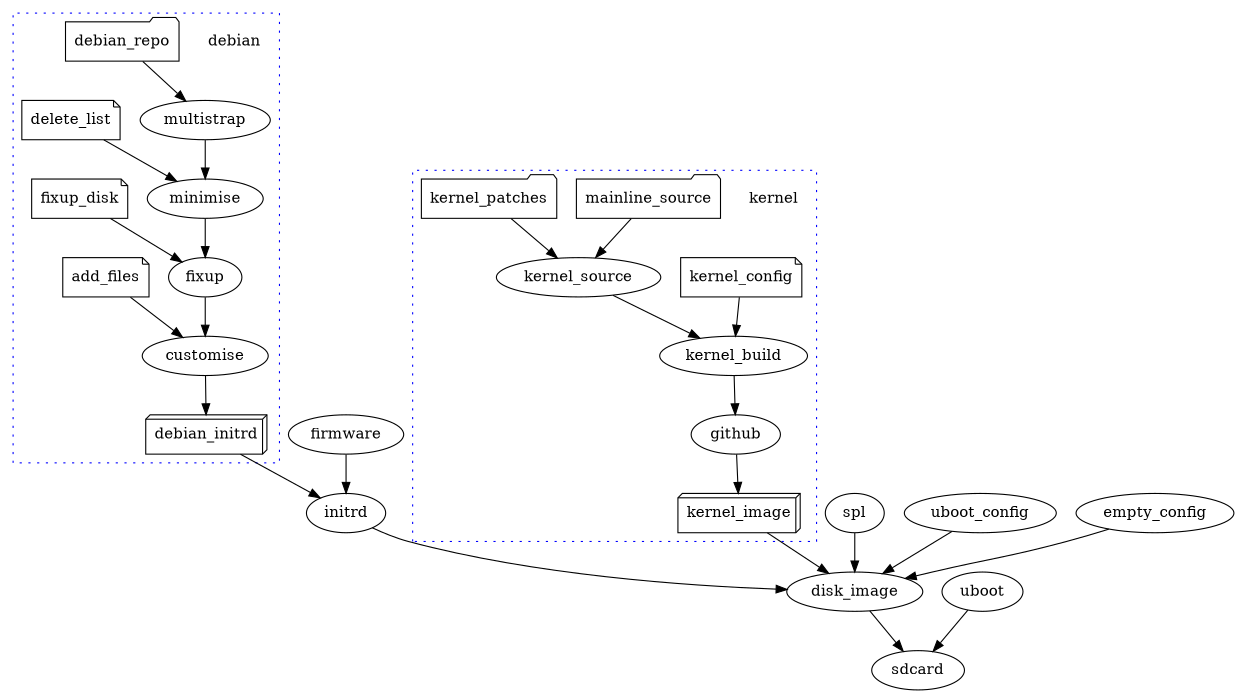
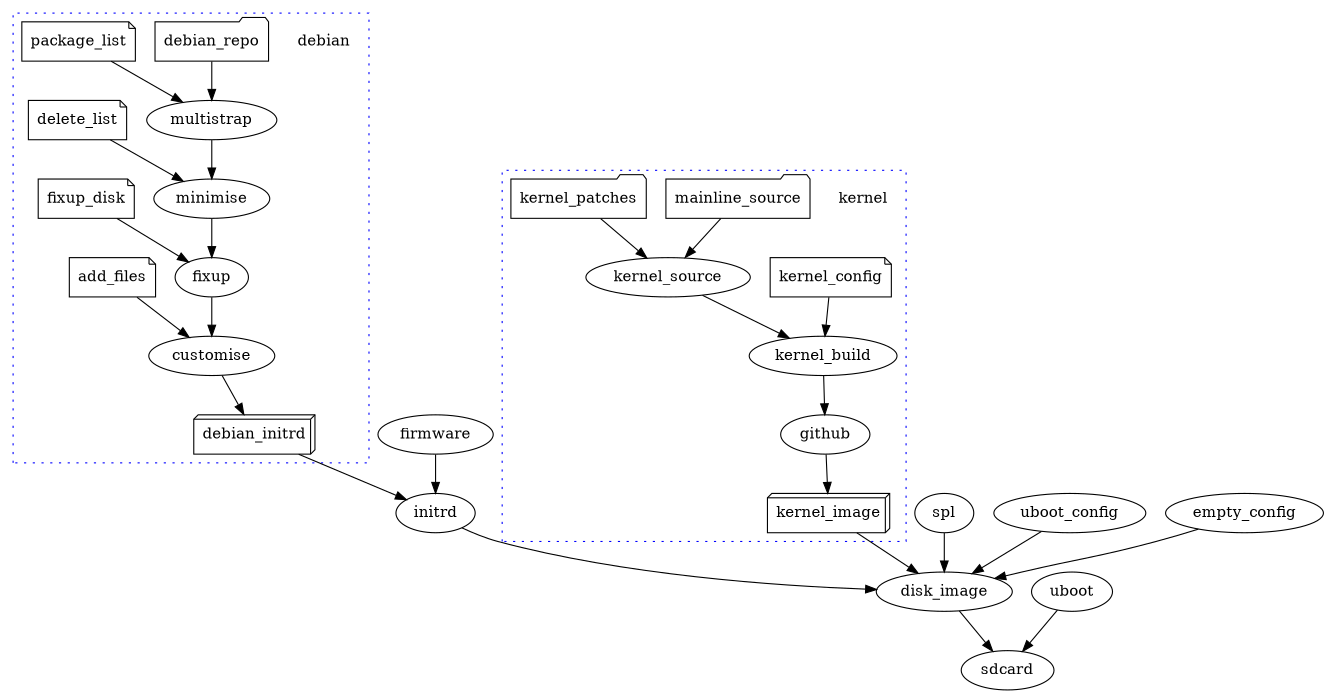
node "package_list": added
